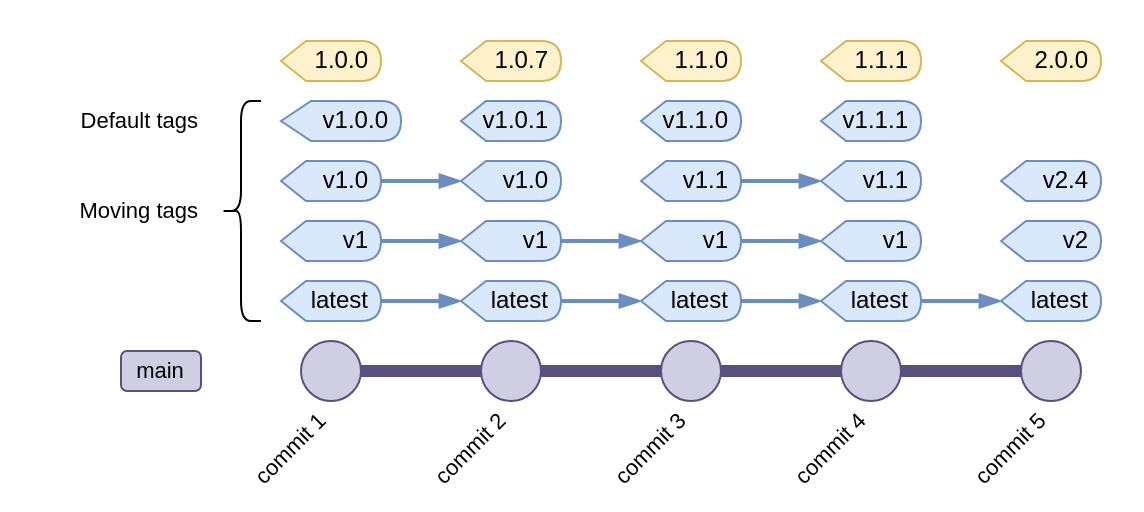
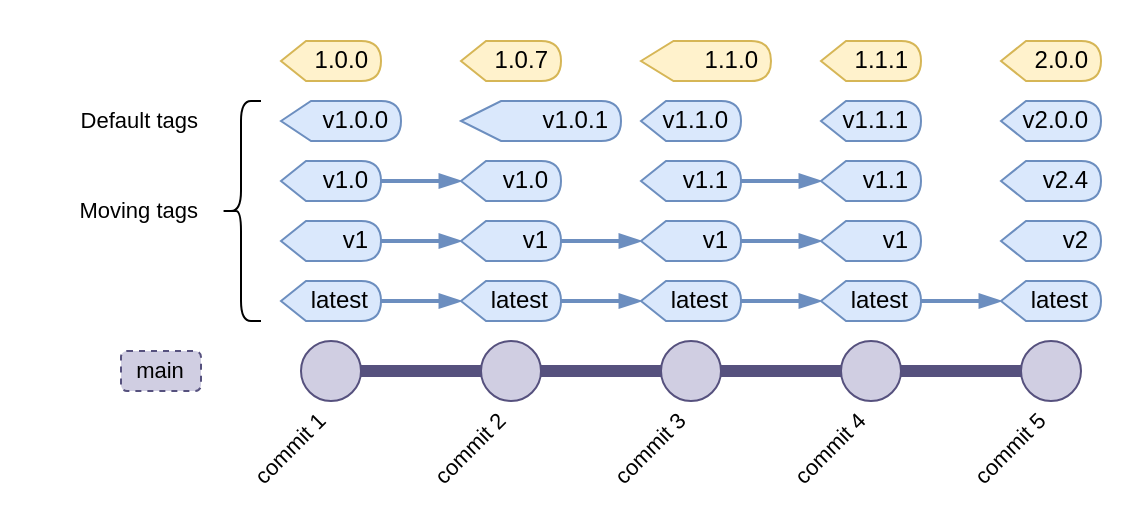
node "1.1.0": size 100x40 -> 130x40
node "v1.0.1": size 100x40 -> 160x40
node "v2.0.0": added
node "main": style solid -> dashed
